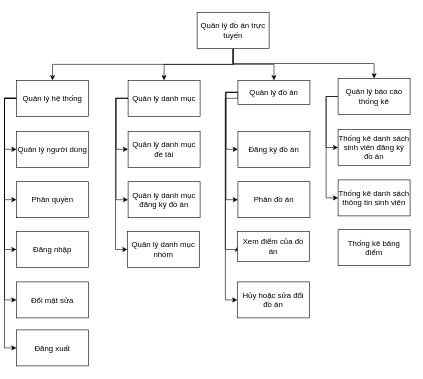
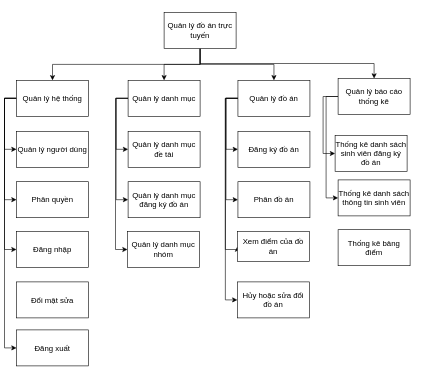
node "Quản lý đồ án trực tuyến": moved (233, 30) -> (200, 30)
node "Quản lý đồ án": size 72x24 -> 72x36
node "Thống kê danh sách sinh viên đăng ký đồ án": moved (374, 147) -> (371, 153)
edge "Quản lý hệ thống" -> "Đổi mật sửa": removed
